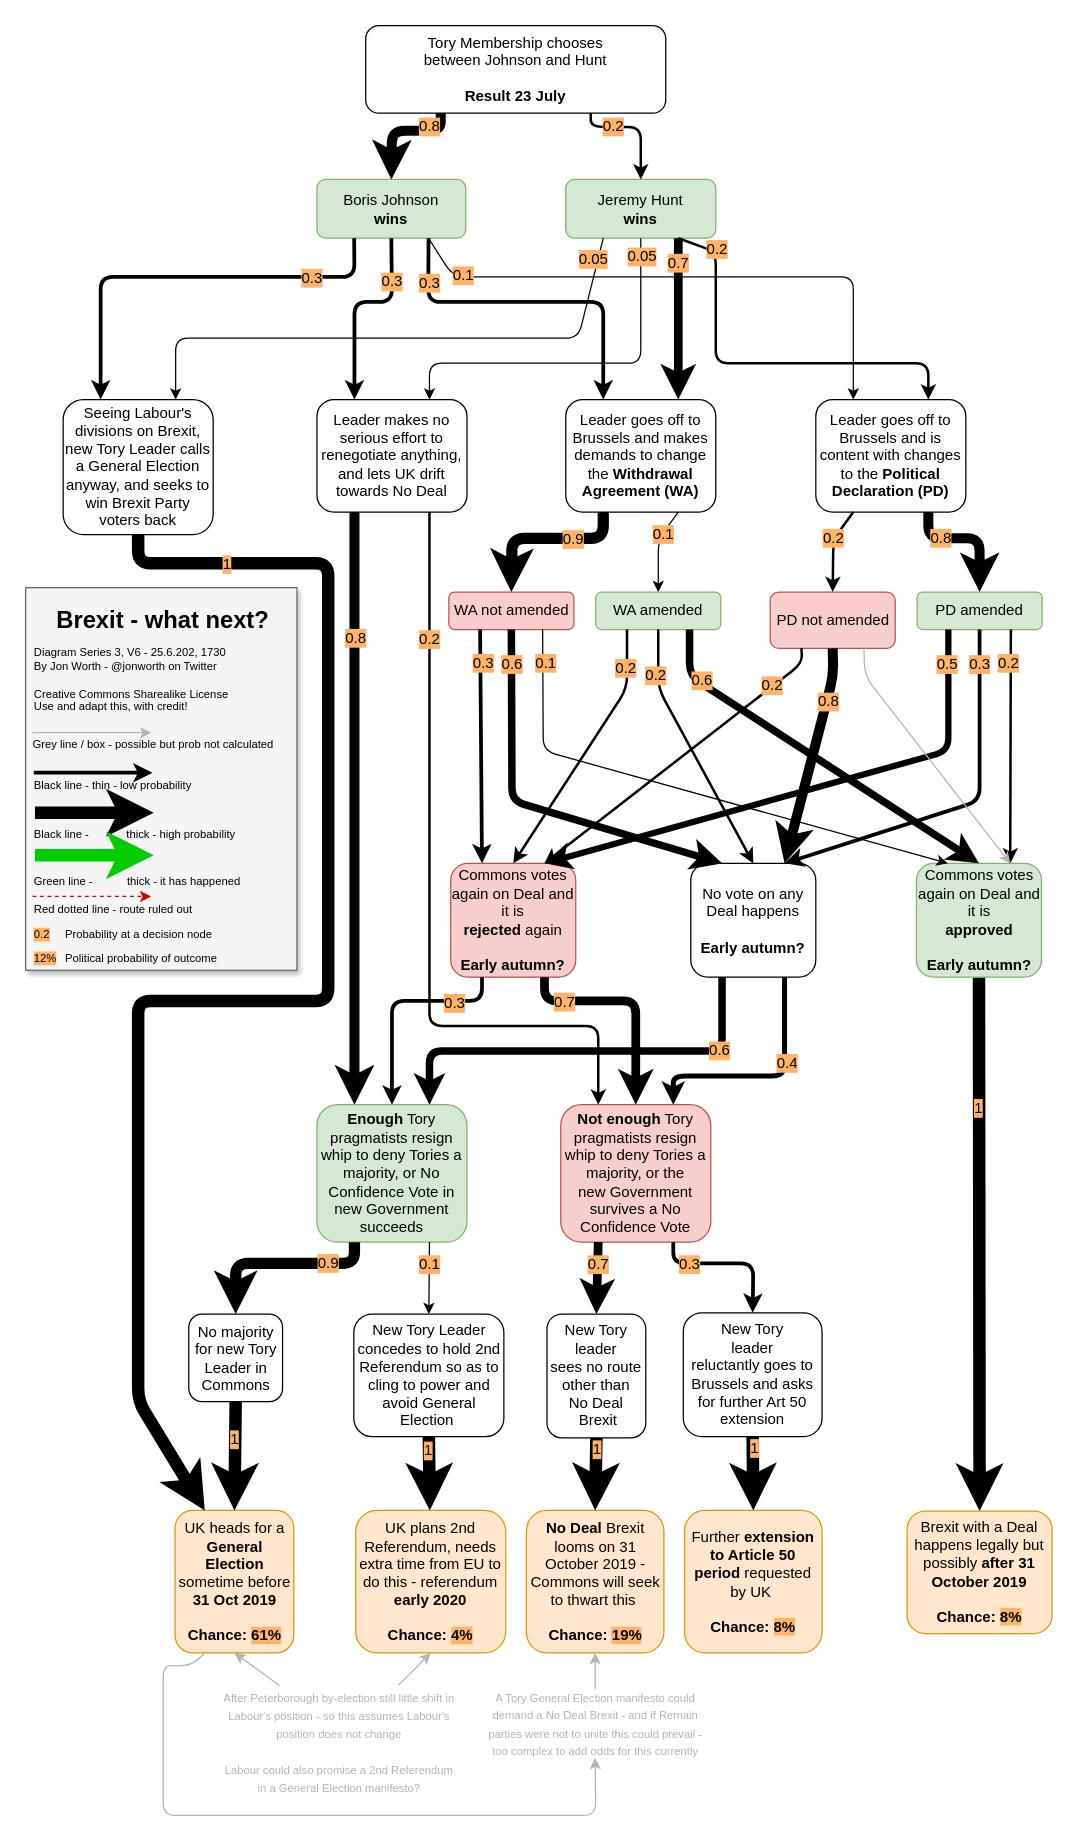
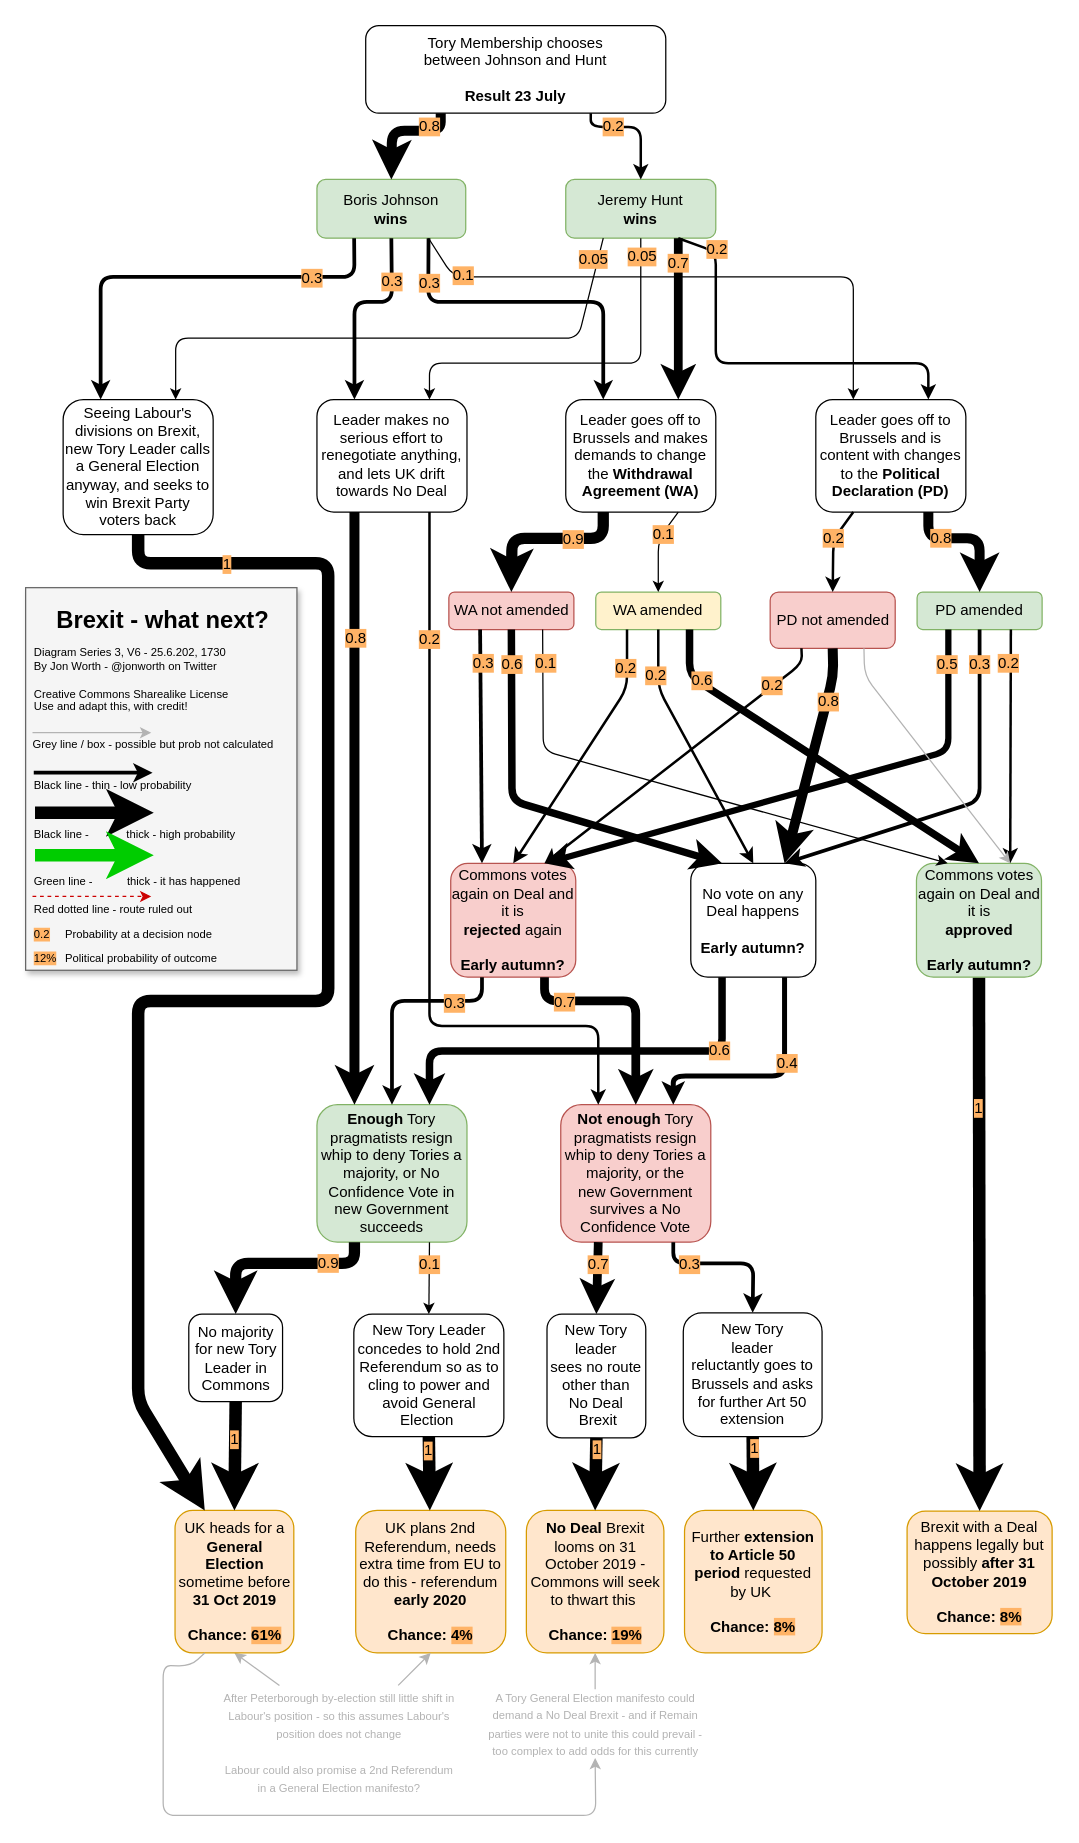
node "WA amended": fillcolor #d5e8d4 -> #fff2cc
